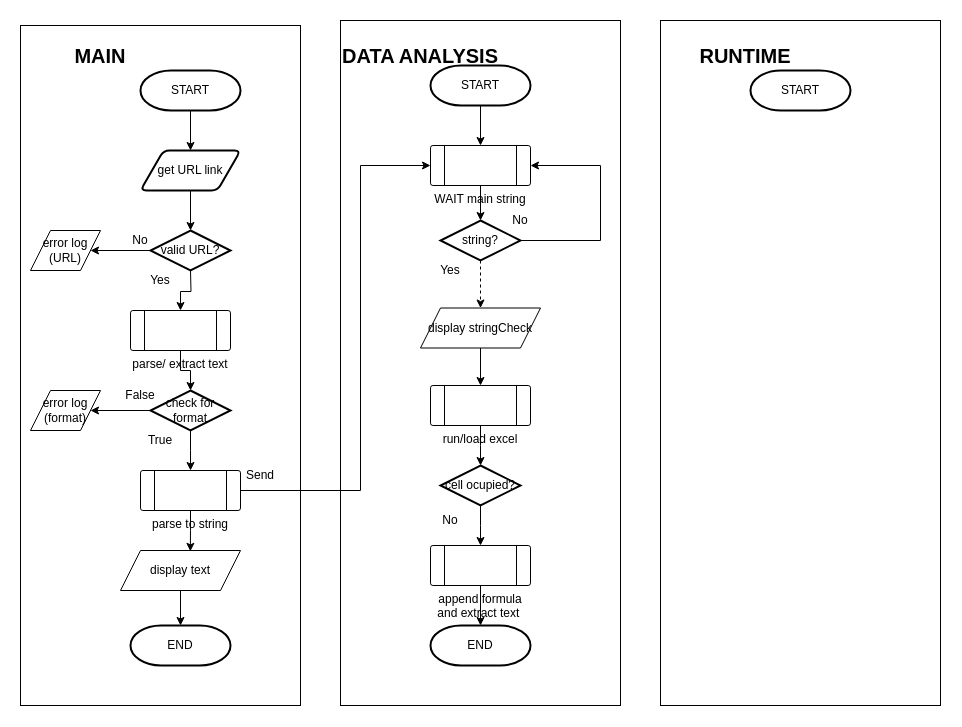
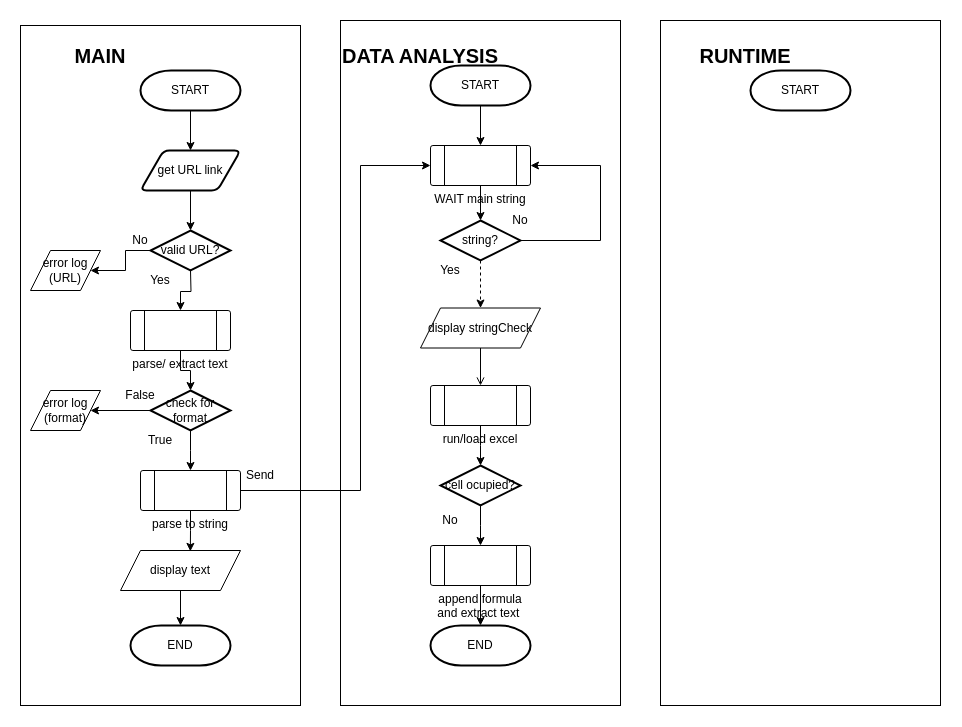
node "error log (URL)": moved (66, 251) -> (66, 271)
edge "display stringCheck" -> "run/load excel": arrowhead classic -> open
